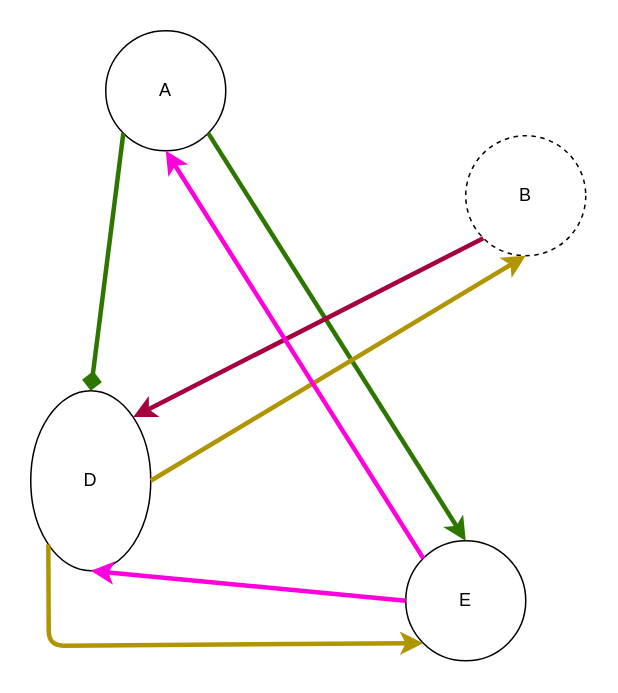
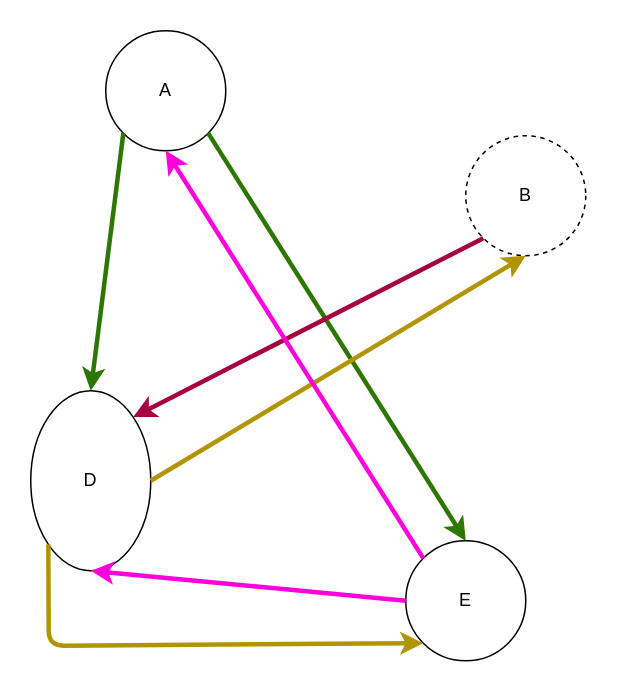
edge "A" -> "D": arrowhead diamond -> classic
